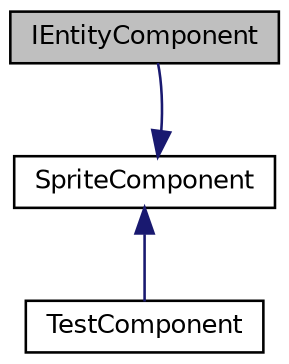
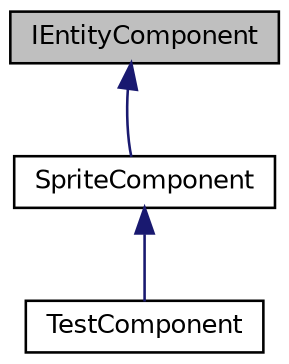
edge "IEntityComponent" -> "SpriteComponent": reversed
